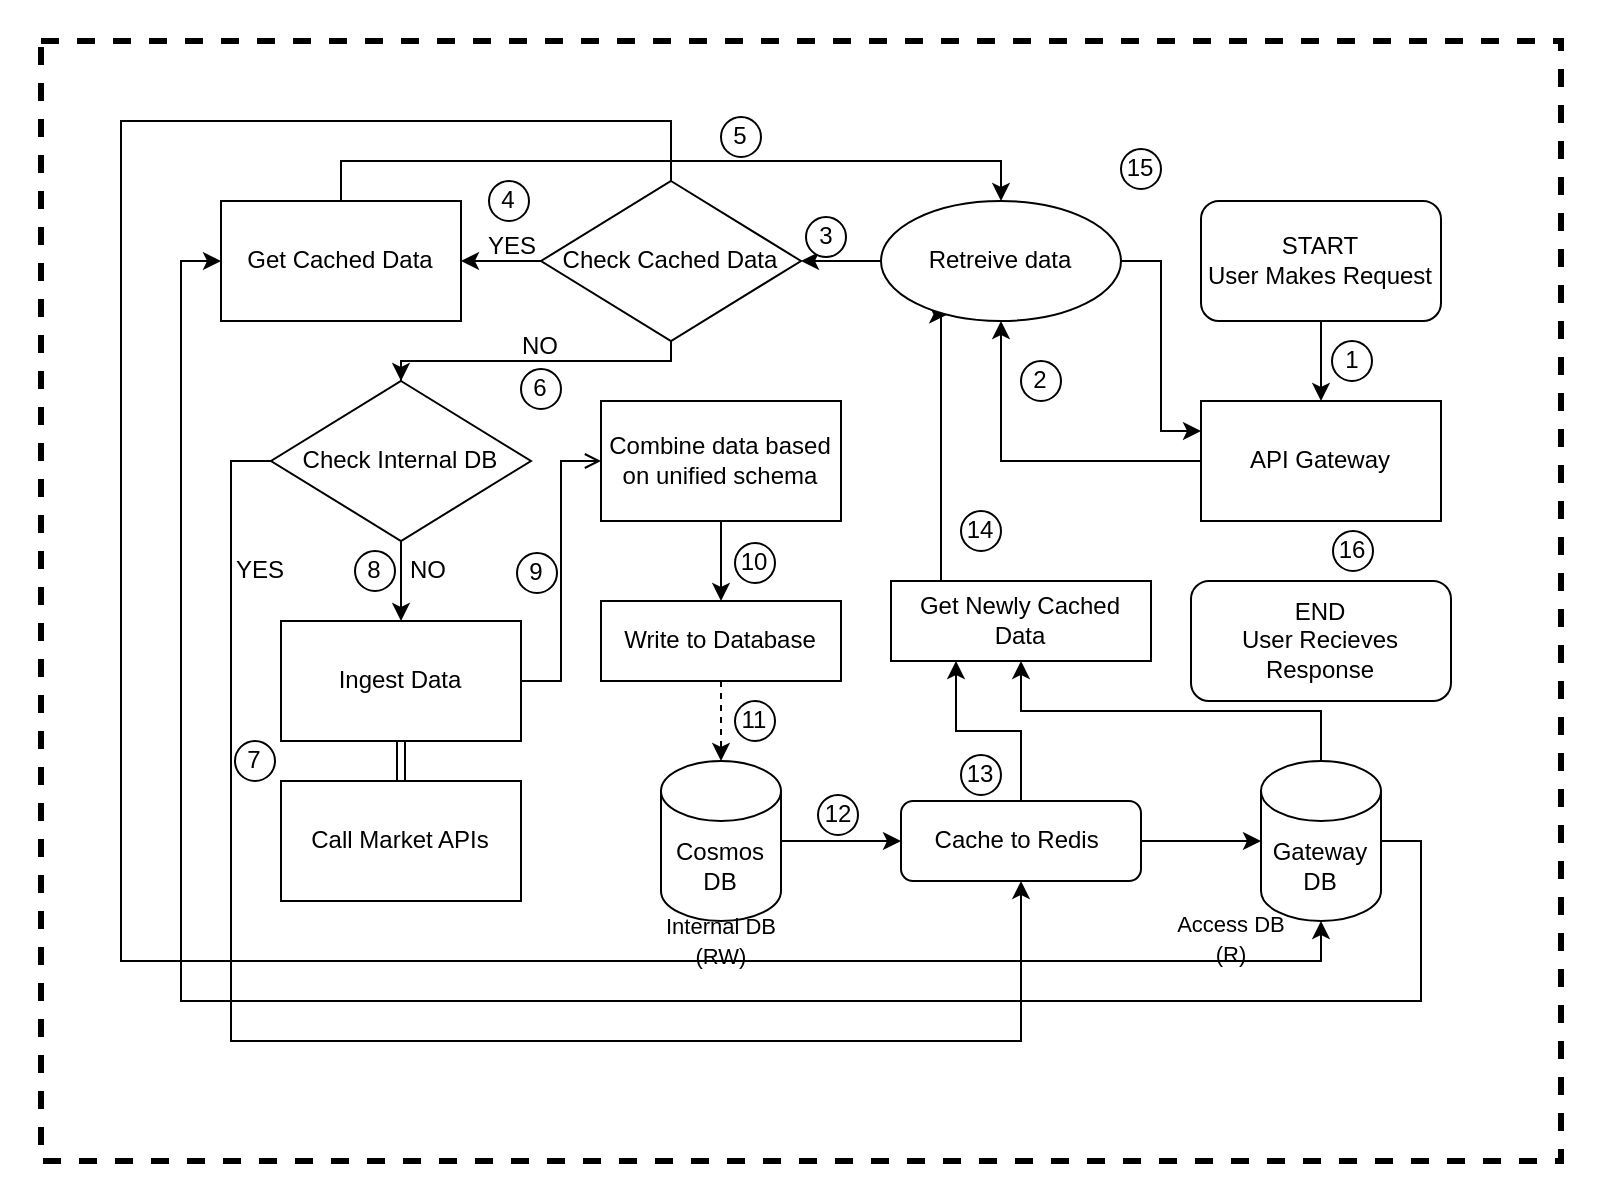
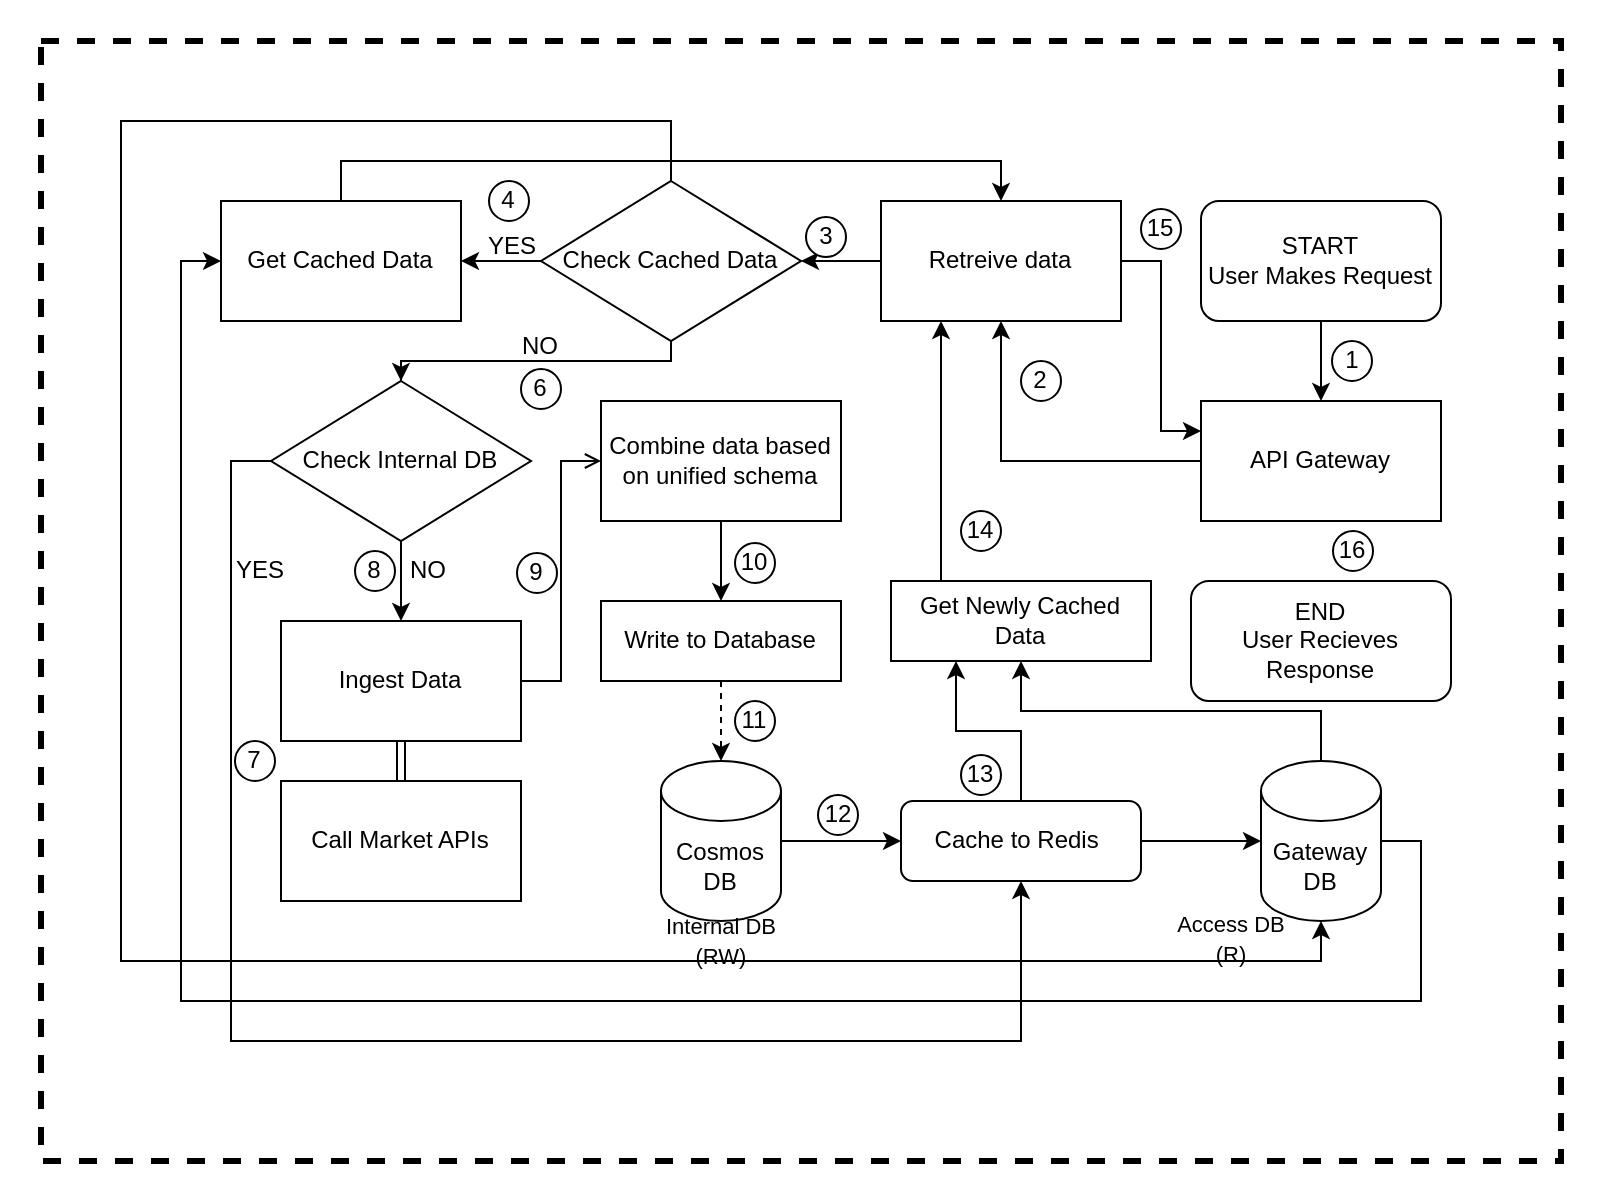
node "5": removed
node "15": moved (1141, 169) -> (1161, 229)
node "Retreive data": shape ellipse -> rectangle
